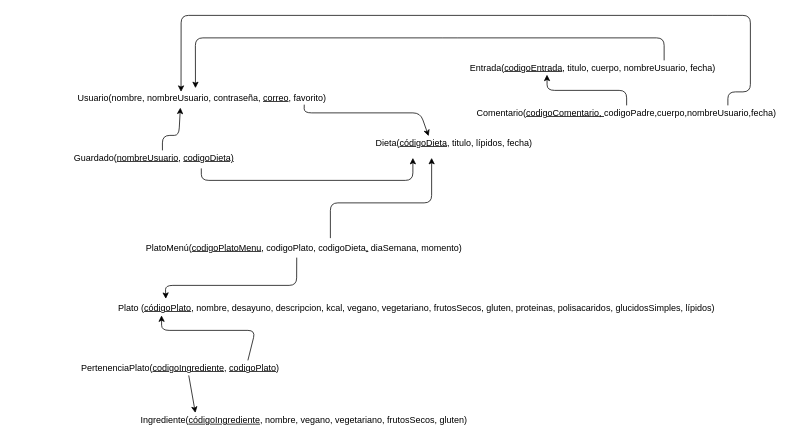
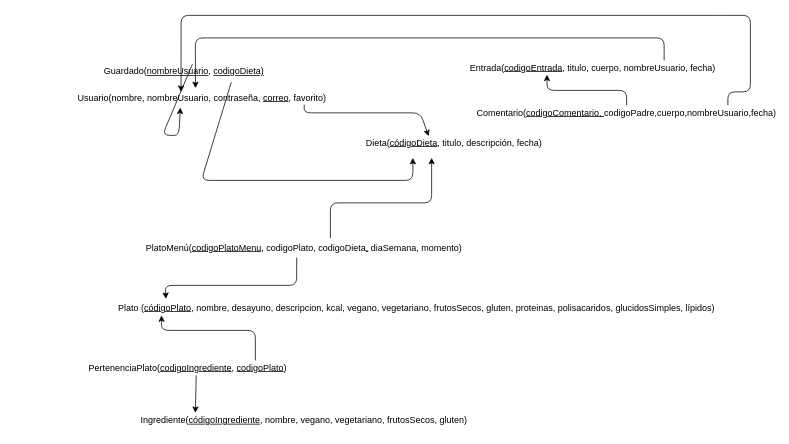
node "Dieta(códigoDieta, titulo, lípidos, fecha)": label "Dieta(códigoDieta, titulo, lípidos, fecha)" -> "Dieta(códigoDieta, titulo, descripción, fecha)"
node "Guardado(nombreUsuario, codigoDieta)": moved (154, 158) -> (184, 72)
node "PertenenciaPlato(codigoIngrediente, codigoPlato)": moved (180, 368) -> (188, 368)
